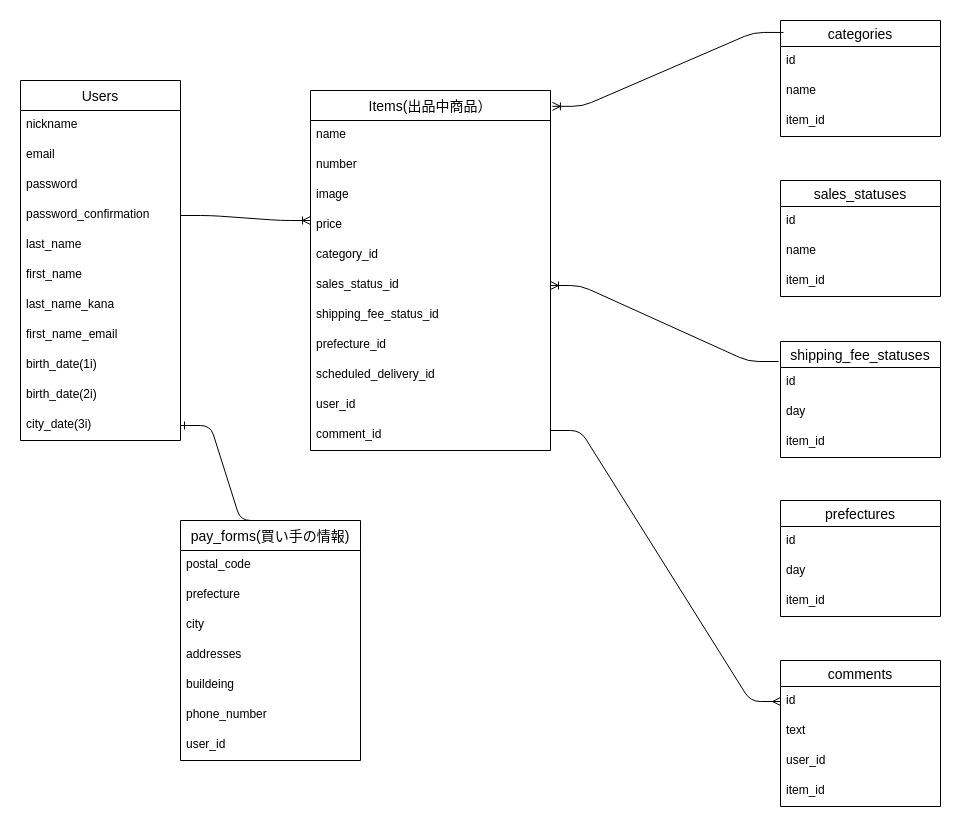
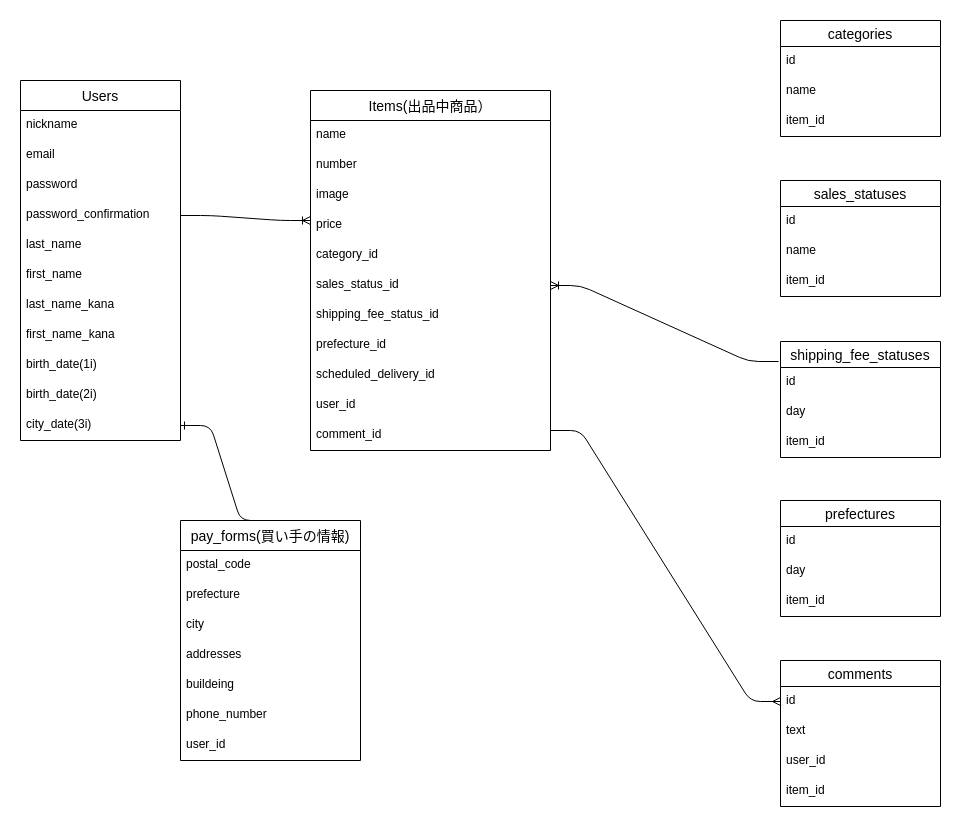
edge "categories" -> "Items(出品中商品）": removed
node "first_name_email": label "first_name_email" -> "first_name_kana"
